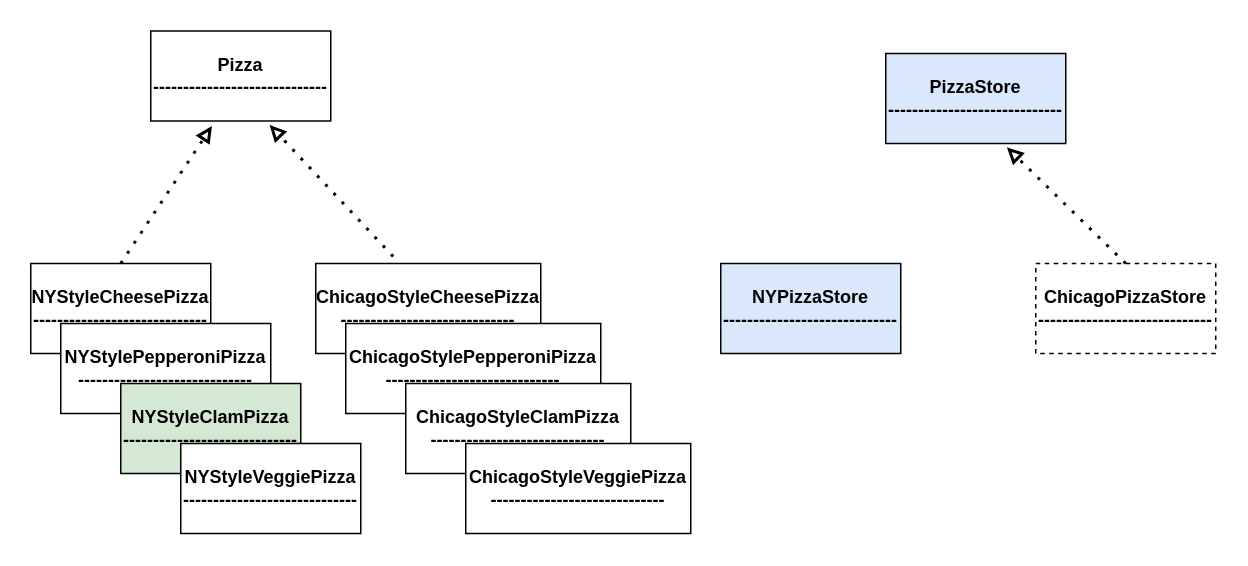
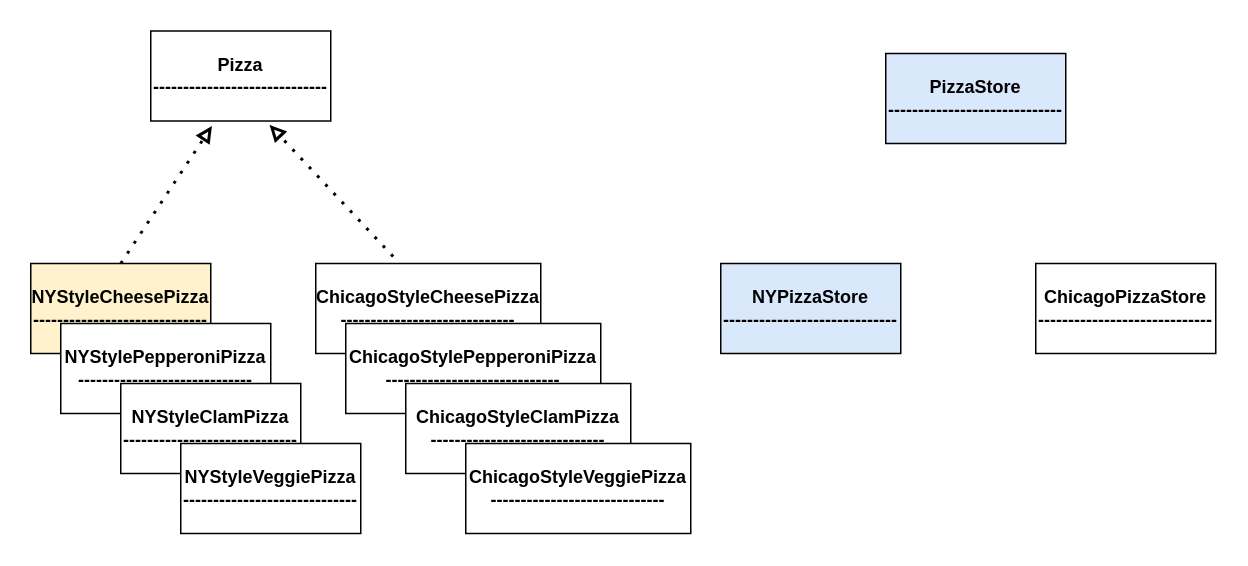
edge "ChicagoPizzaStore -----------------------------" -> "PizzaStore -----------------------------": removed
node "NYStyleCheesePizza -----------------------------": fillcolor #ffffff -> #fff2cc
node "ChicagoPizzaStore -----------------------------": style dashed -> solid
node "NYStyleClamPizza -----------------------------": fillcolor #d5e8d4 -> #ffffff
